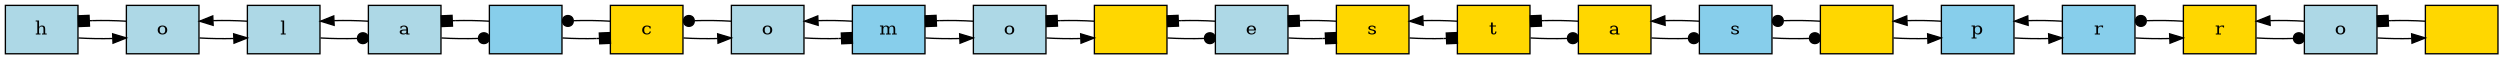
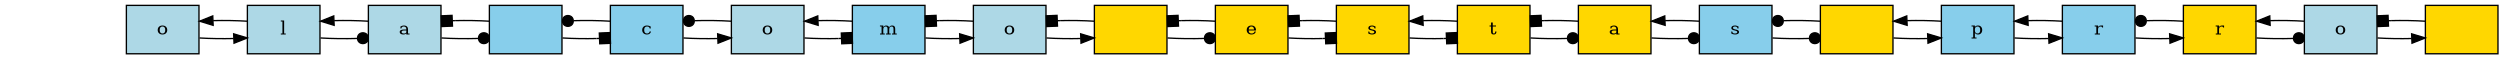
node "h": removed
node "c": fillcolor gold -> skyblue
node "e": fillcolor lightblue -> gold
